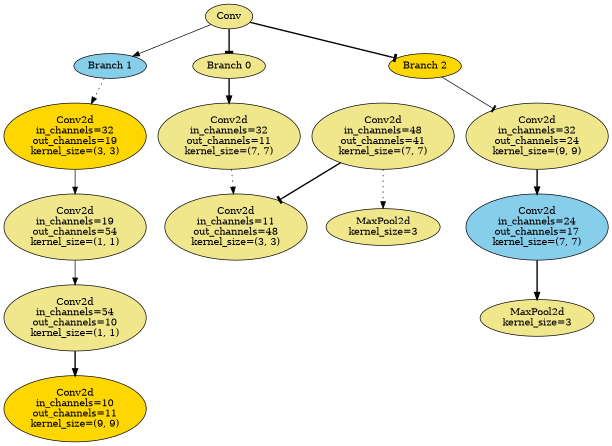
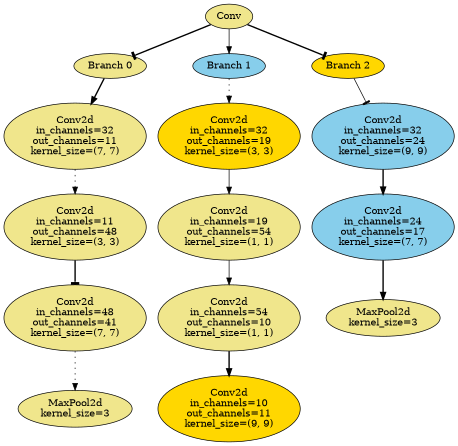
node "Conv2d in_channels=32 out_channels=24 kernel_size=(9, 9)": fillcolor khaki -> skyblue
edge "Conv2d in_channels=48 out_channels=41 kernel_size=(7, 7)" -> "Conv2d in_channels=11 out_channels=48 kernel_size=(3, 3)": reversed
